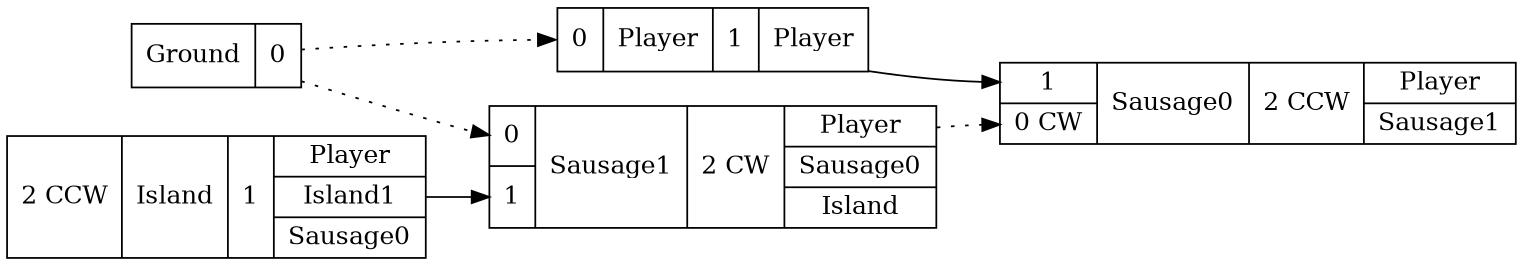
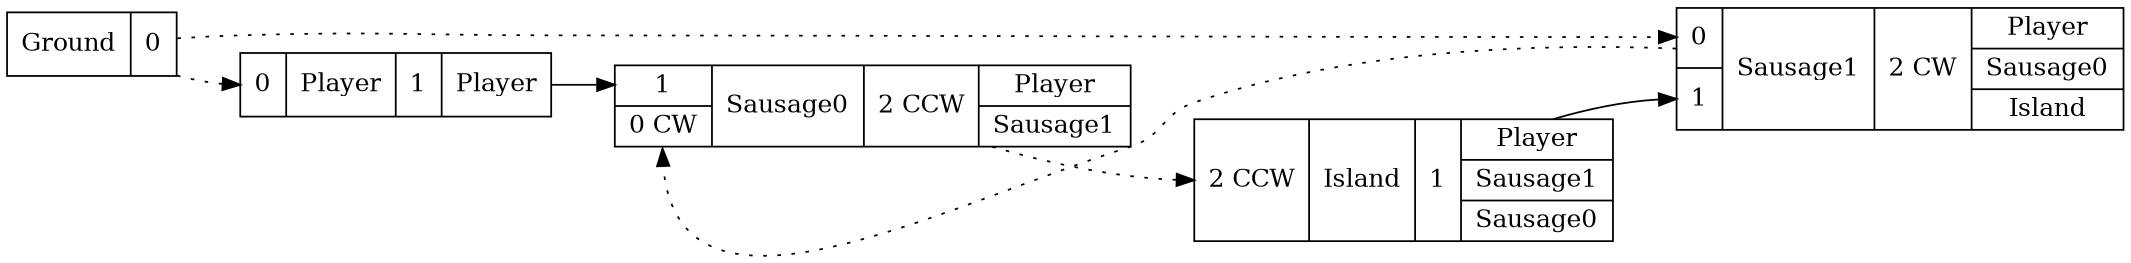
edge "1" -> "2 CCW": added
node "2 CCW": text "Island1" -> "Sausage1"
